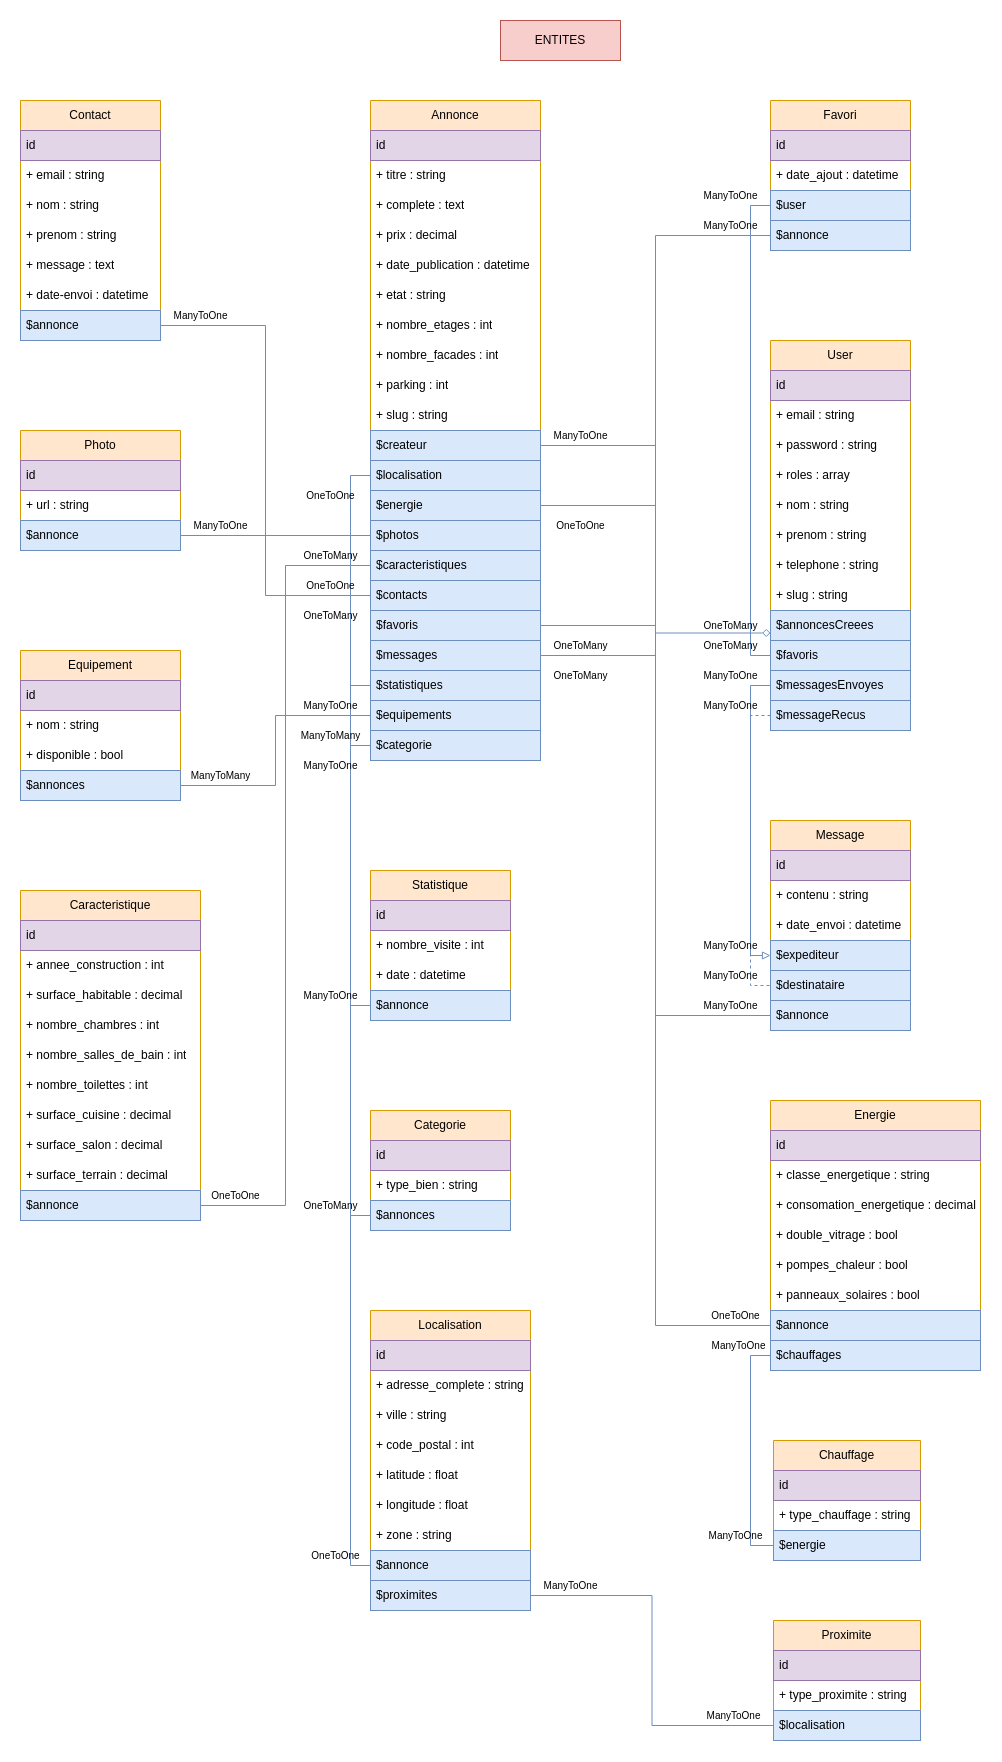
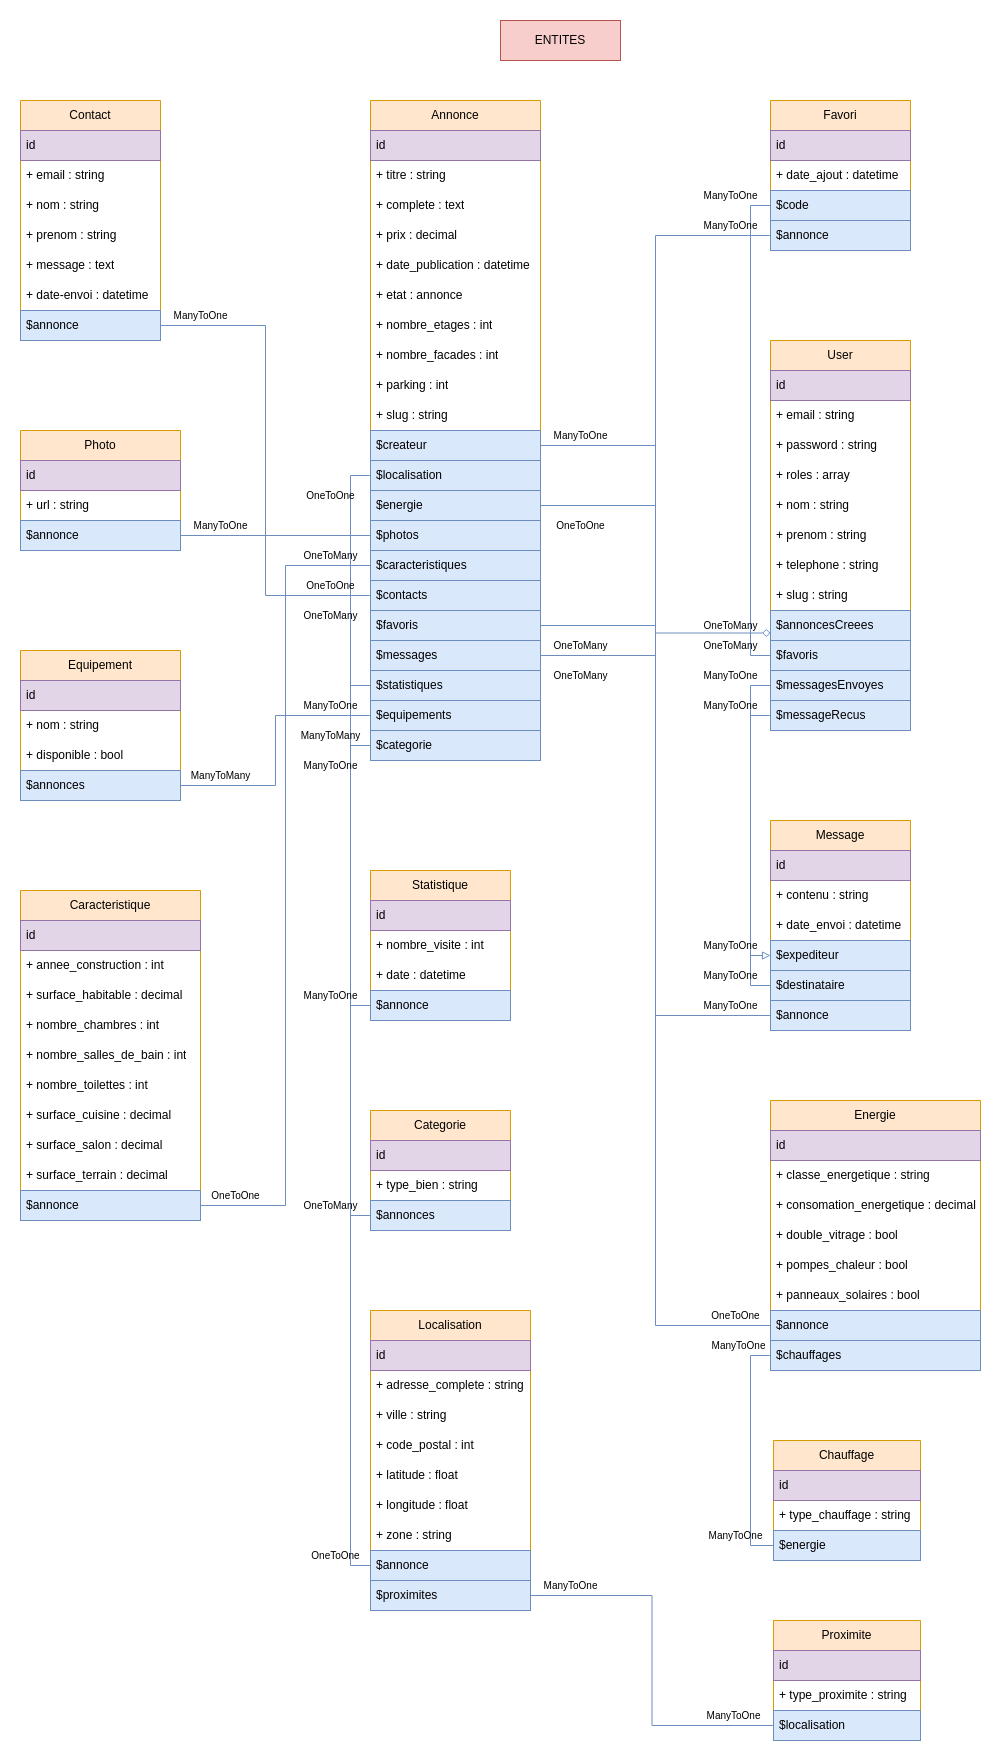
node "$user": label "$user" -> "$code"
node "+ etat : string": label "+ etat : string" -> "+ etat : annonce"
edge "$messageRecus" -- "$destinataire": style dashed -> solid
